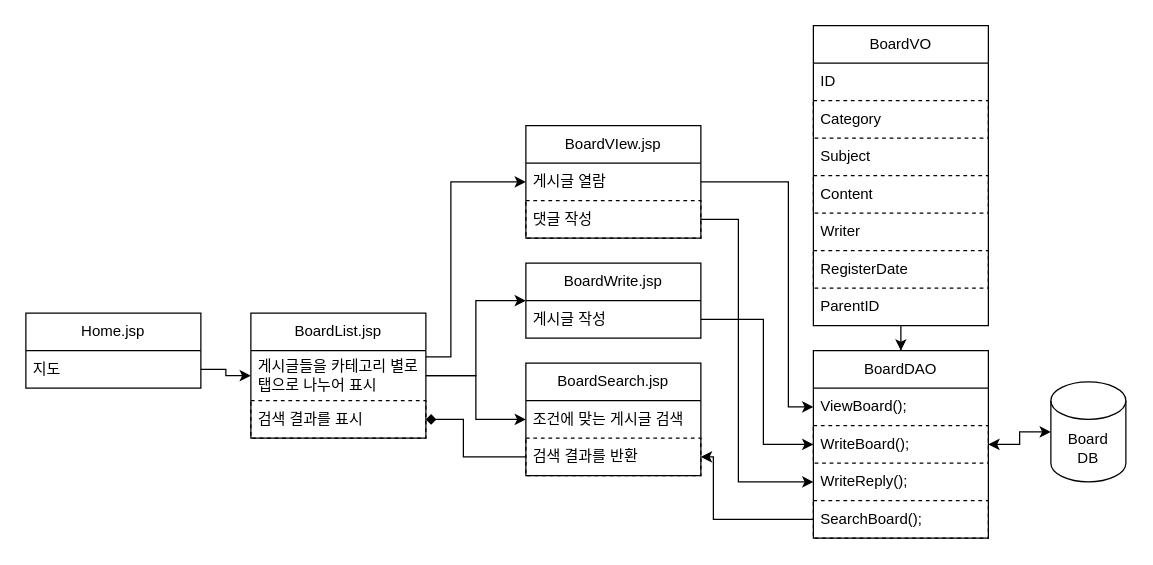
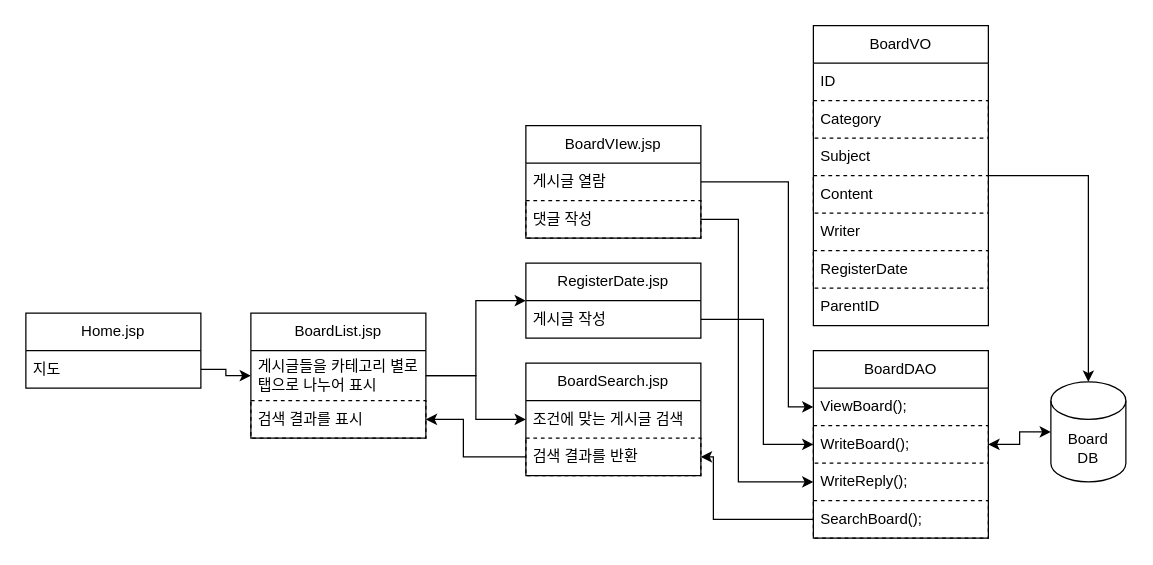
edge "BoardList.jsp" -> "BoardVIew.jsp": removed
node "BoardWrite.jsp": label "BoardWrite.jsp" -> "RegisterDate.jsp"
edge "BoardVO" -> "BoardDAO": now "BoardVO" -> "Board DB"
edge "검색 결과를 반환" -> "검색 결과를 표시": arrowhead diamond -> classic
